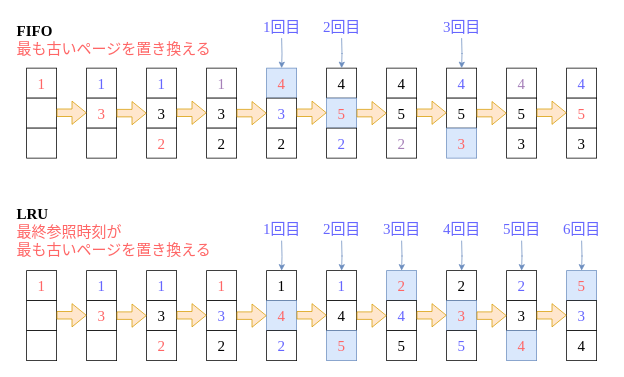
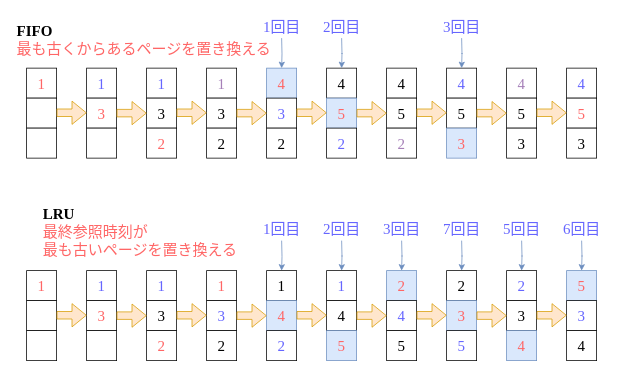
node "FIFO 最も古いページを置き換える": label "FIFO 最も古いページを置き換える" -> "FIFO 最も古くからあるページを置き換える"
node "LRU 最終参照時刻が 最も古いページを置き換える": moved (117, 229) -> (143, 229)
node "4回目": label "4回目" -> "7回目"
